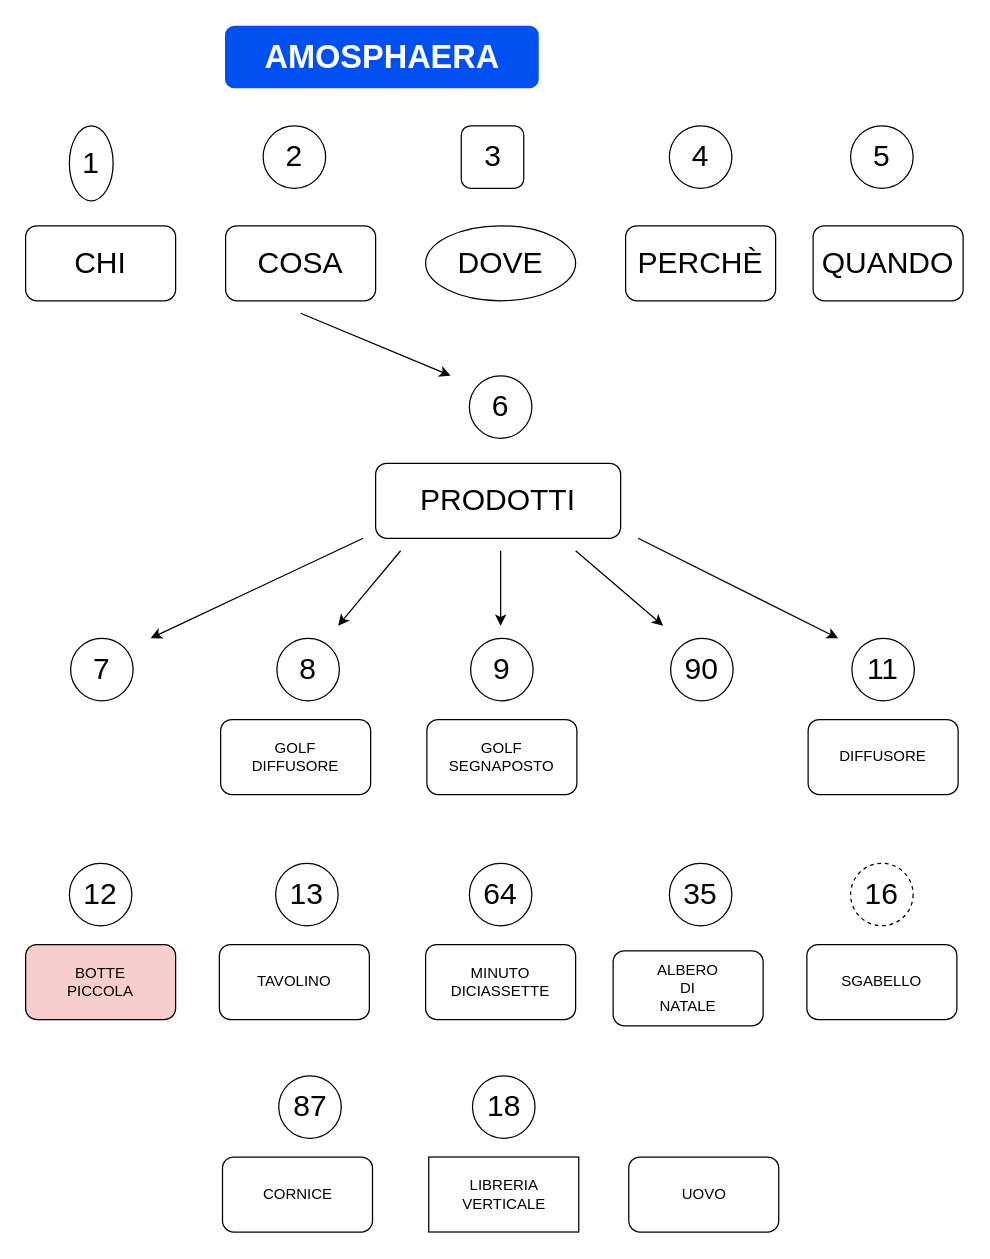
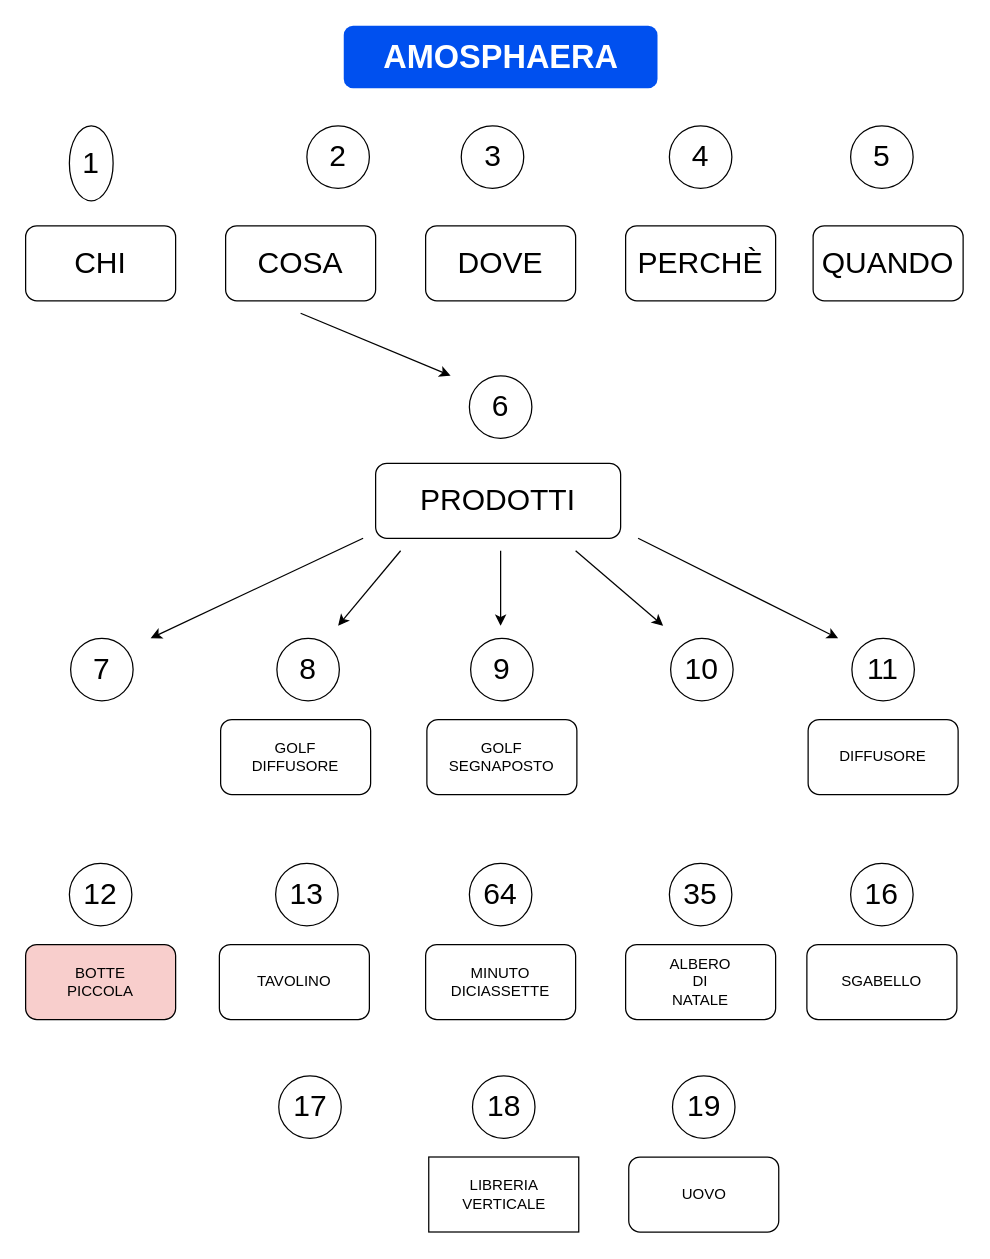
node "AMOSPHAERA": moved (382, 57) -> (501, 57)
node "2": moved (294, 157) -> (338, 157)
node "3": shape rounded rectangle -> ellipse
node "DOVE": shape ellipse -> rounded rectangle
node "90": label "90" -> "10"
node "16": style dashed -> solid
node "ALBERO DI NATALE": moved (688, 988) -> (701, 982)
node "87": label "87" -> "17"
node "19": added
node "CORNICE": removed
